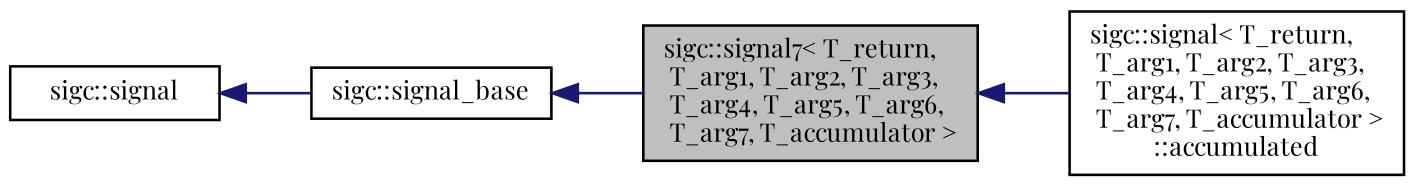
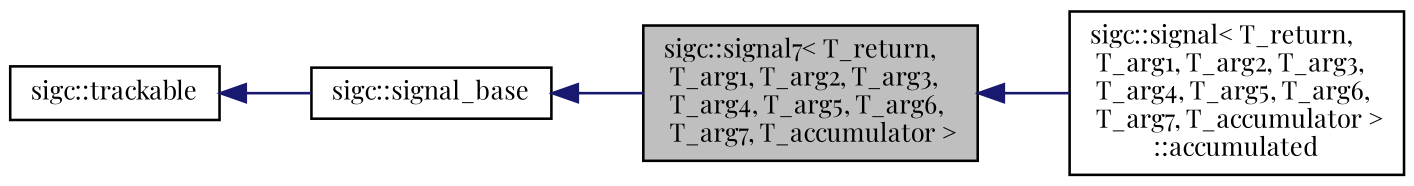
node "sigc::signal": label "sigc::signal" -> "sigc::trackable"
